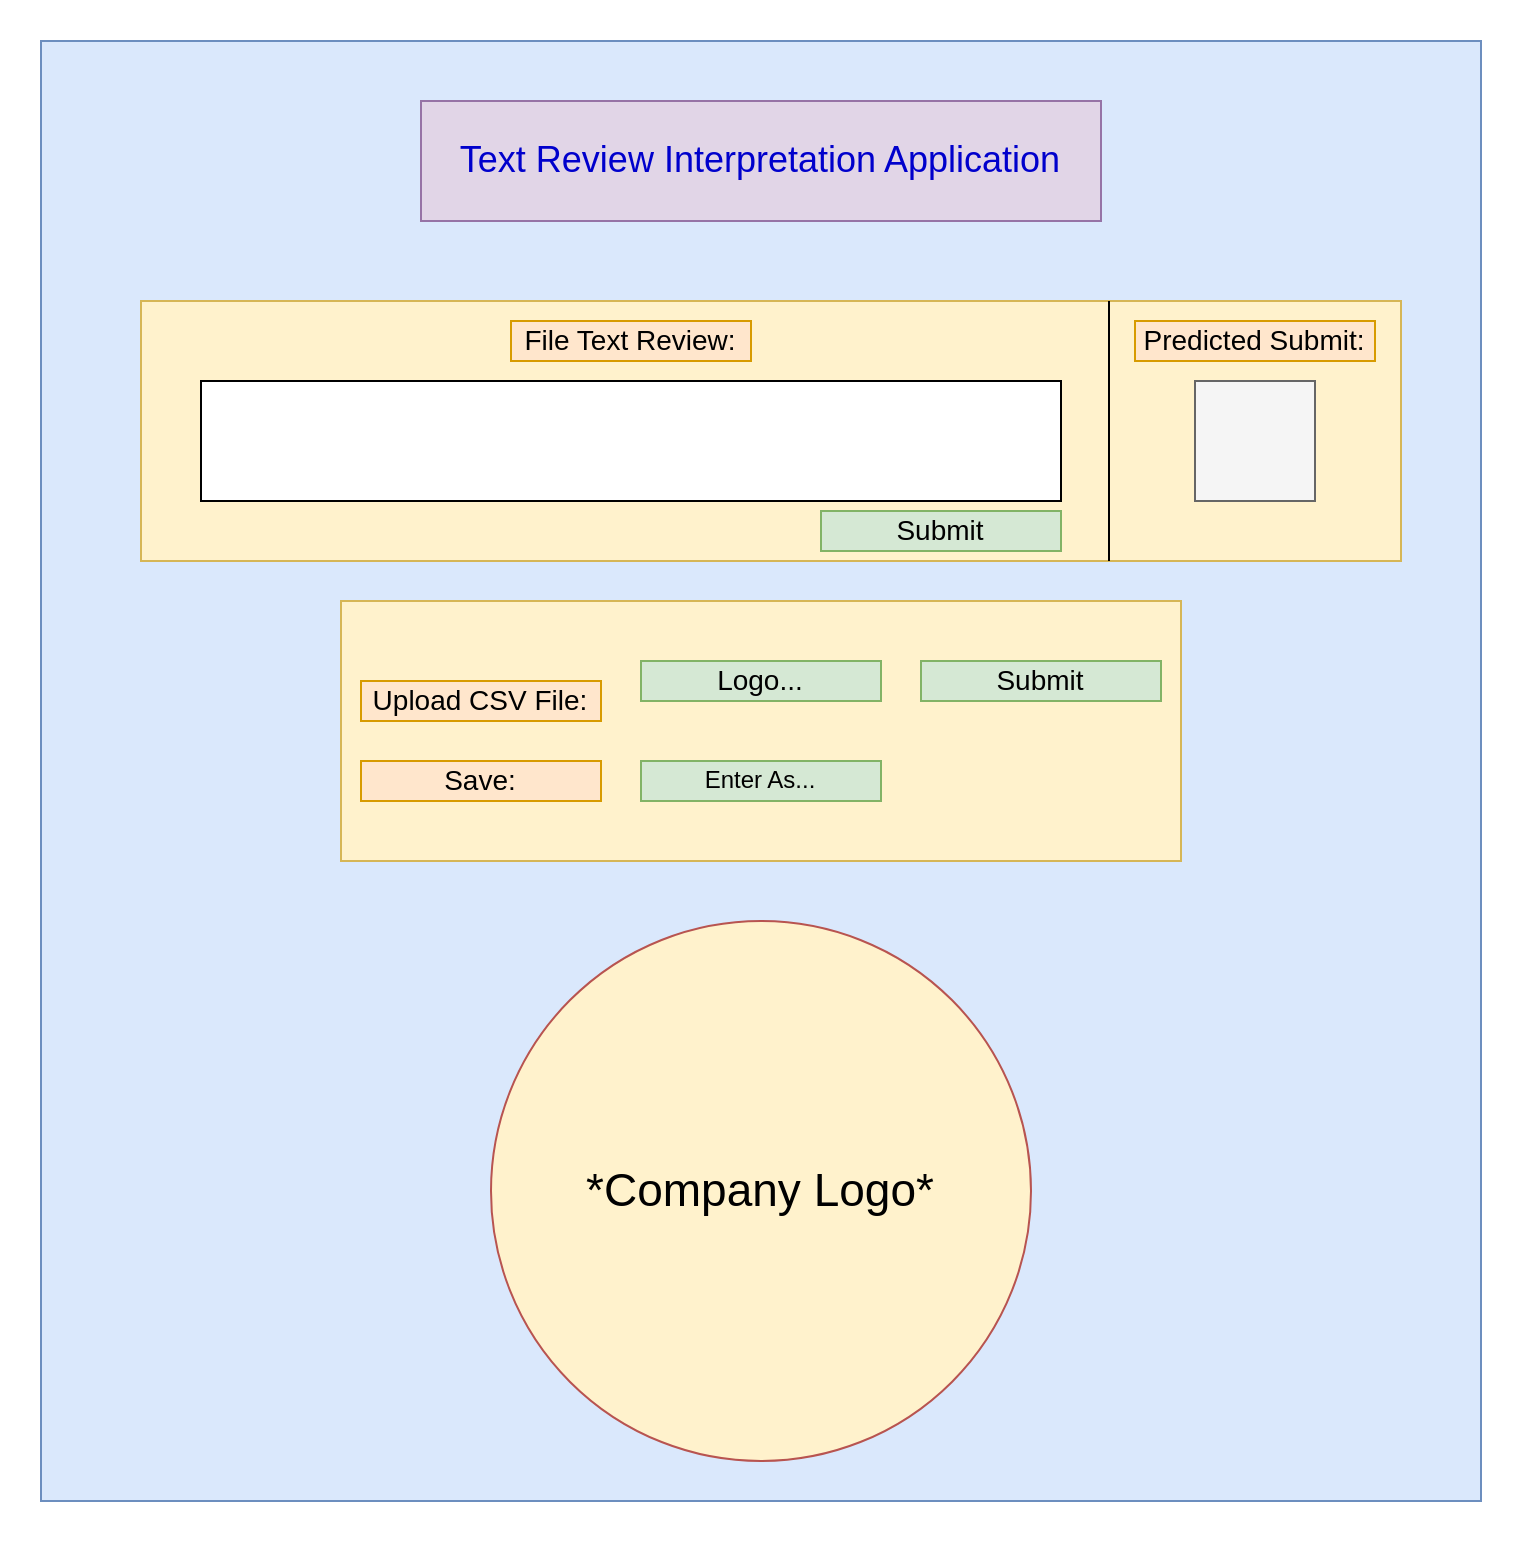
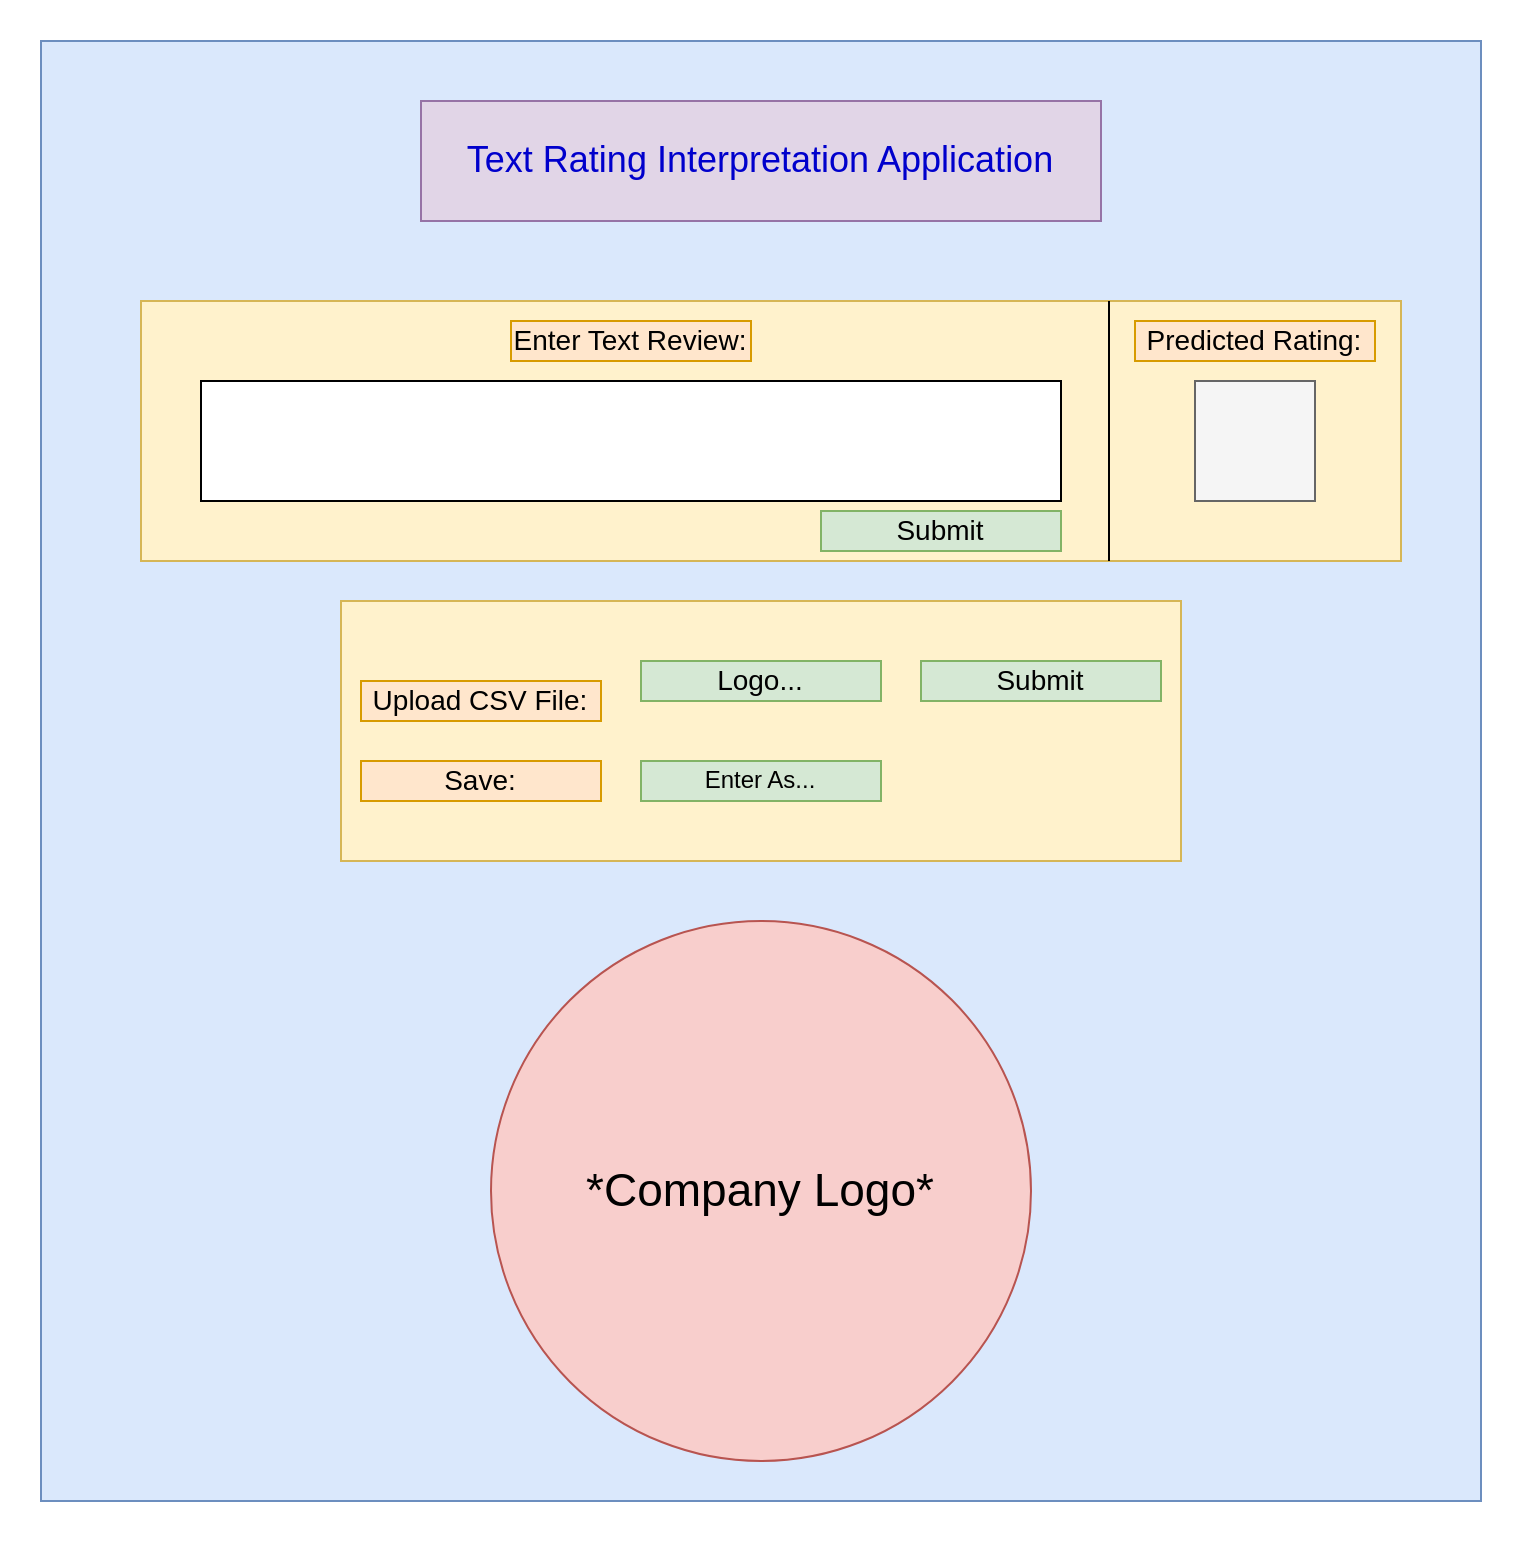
node "Text Review Interpretation Application": label "Text Review Interpretation Application" -> "Text Rating Interpretation Application"
node "File Text Review:": label "File Text Review:" -> "Enter Text Review:"
node "Predicted Submit:": label "Predicted Submit:" -> "Predicted Rating:"
node "*Company Logo*": fillcolor #fff2cc -> #f8cecc
